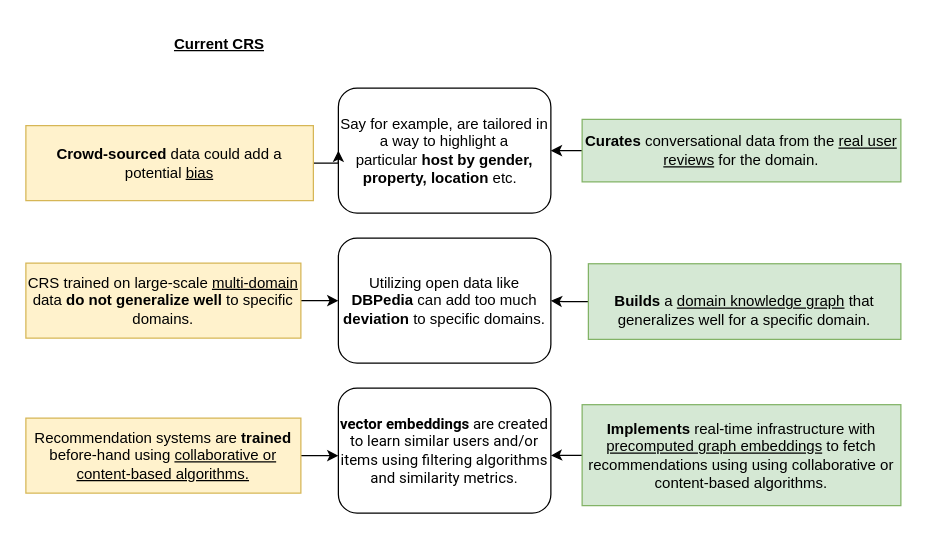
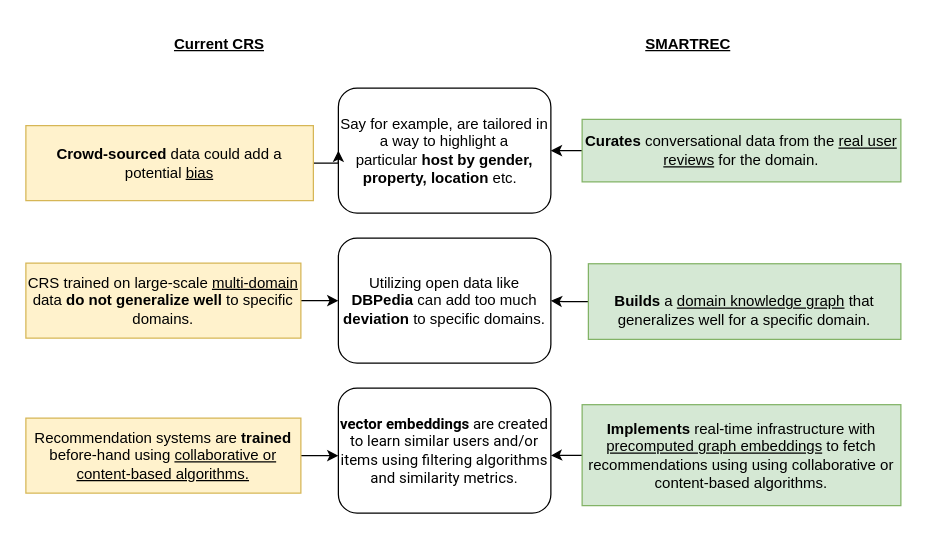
node "SMARTREC": added
